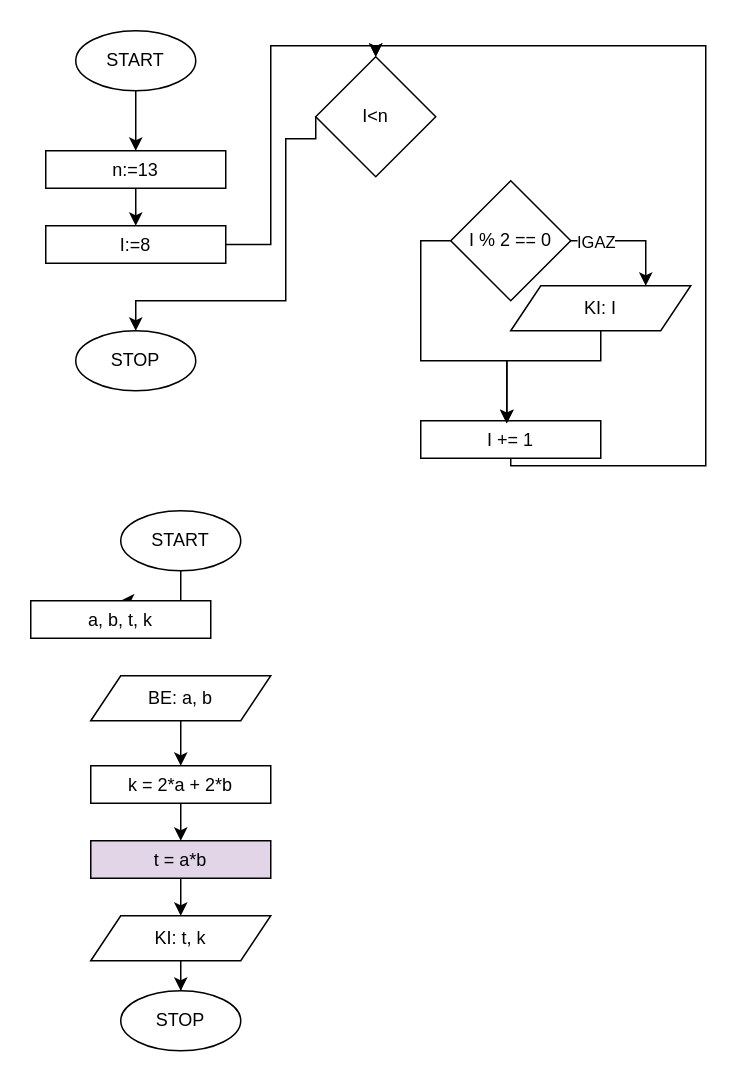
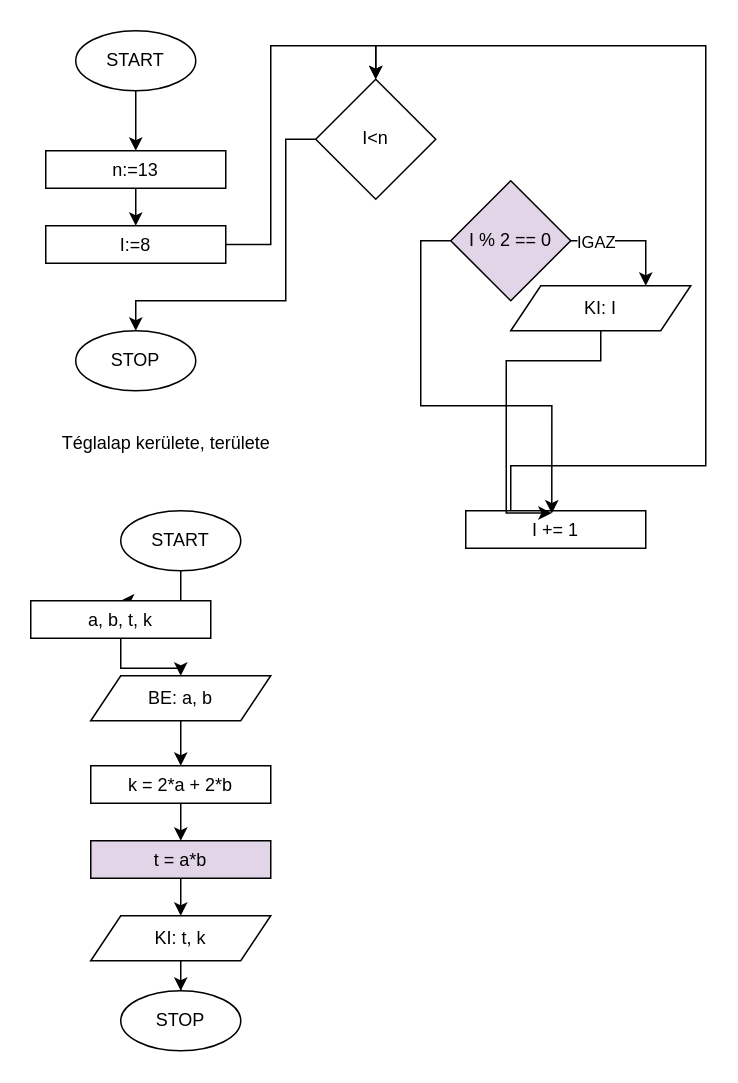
node "I<n": moved (376, 117) -> (376, 139)
node "I % 2 == 0": fillcolor #ffffff -> #e1d5e7
node "I += 1": moved (511, 440) -> (556, 530)
node "Téglalap kerülete, területe": added
edge "a, b, t, k" -> "BE: a, b": added
